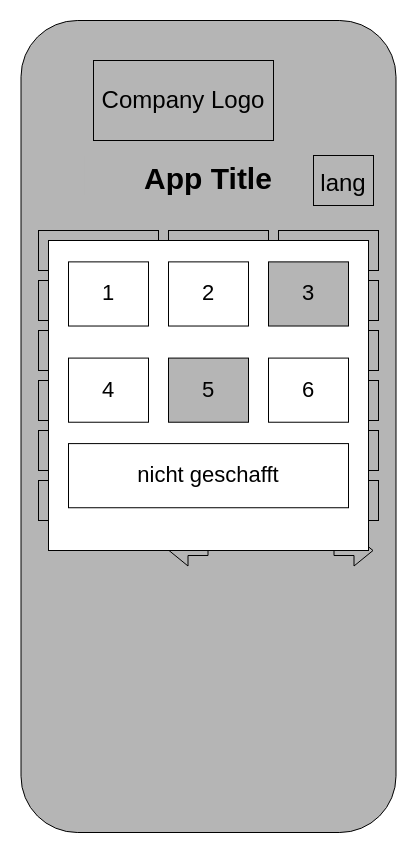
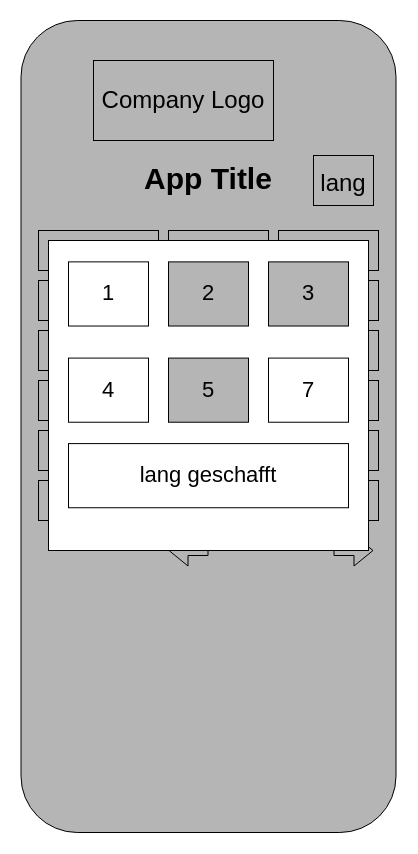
node "2": fillcolor #ffffff -> #b5b5b5
node "6": label "6" -> "7"
node "nicht geschafft": label "nicht geschafft" -> "lang geschafft"
